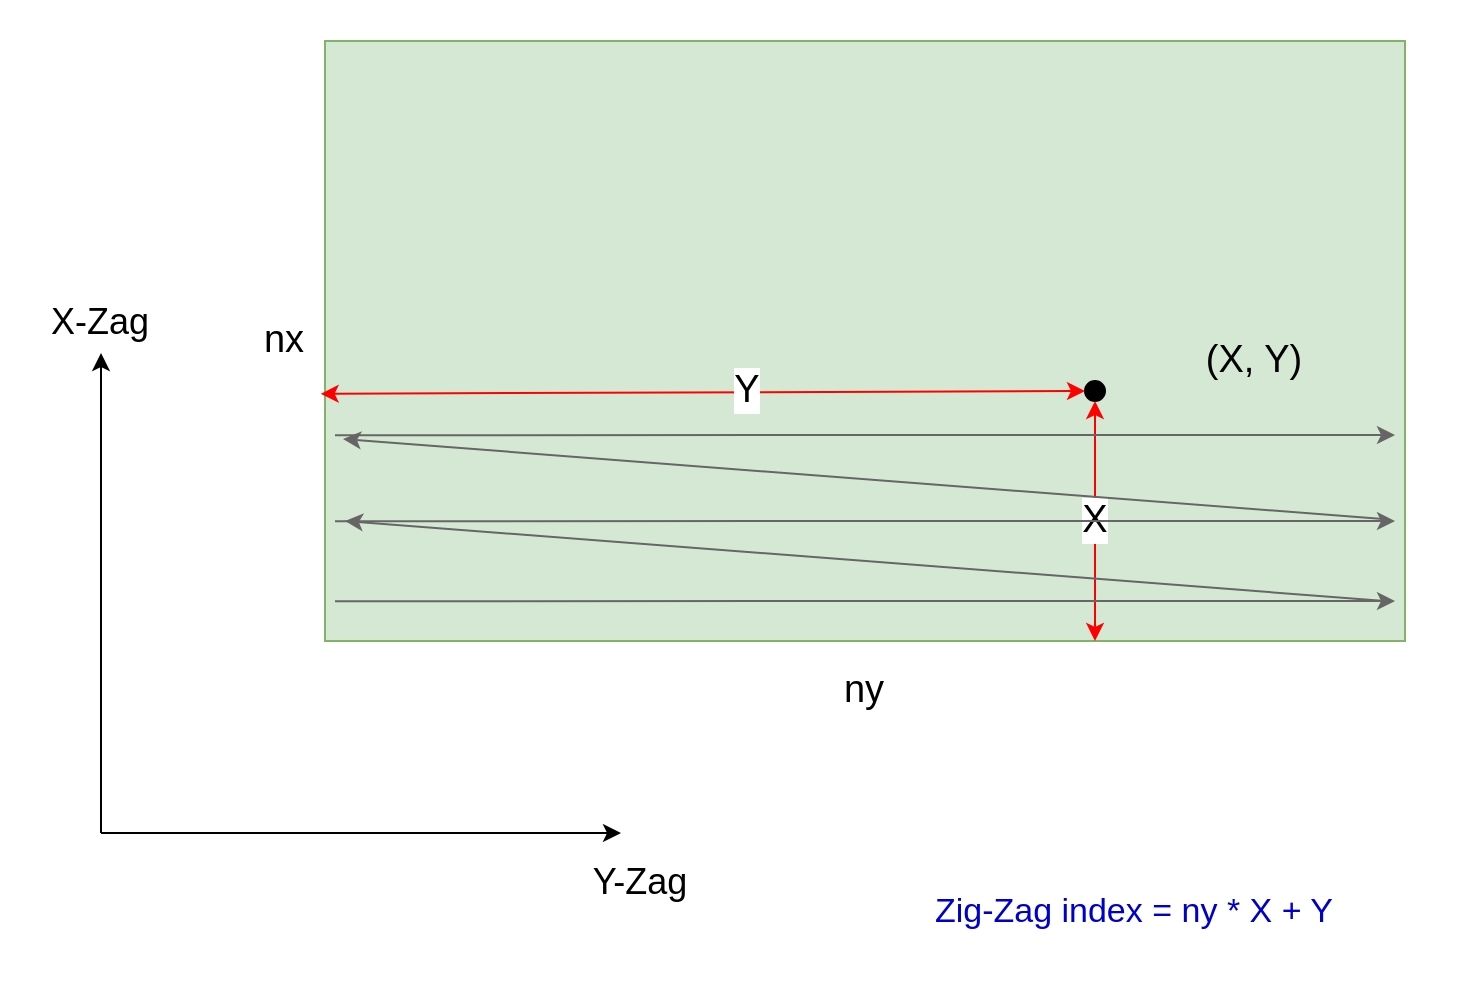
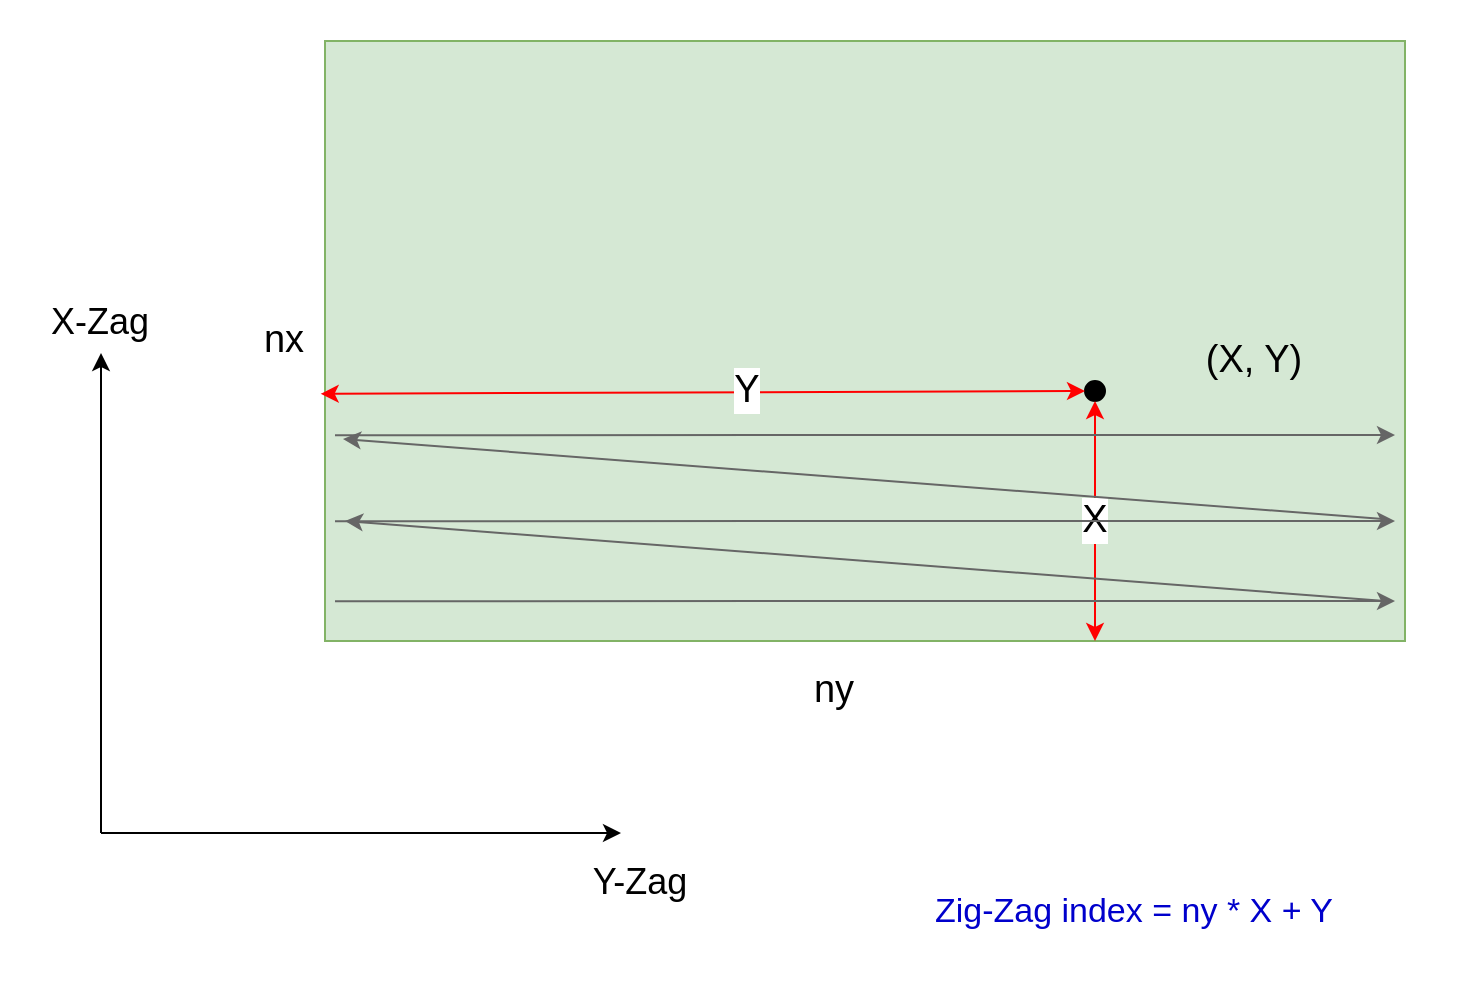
node "ny": moved (865, 691) -> (835, 691)
